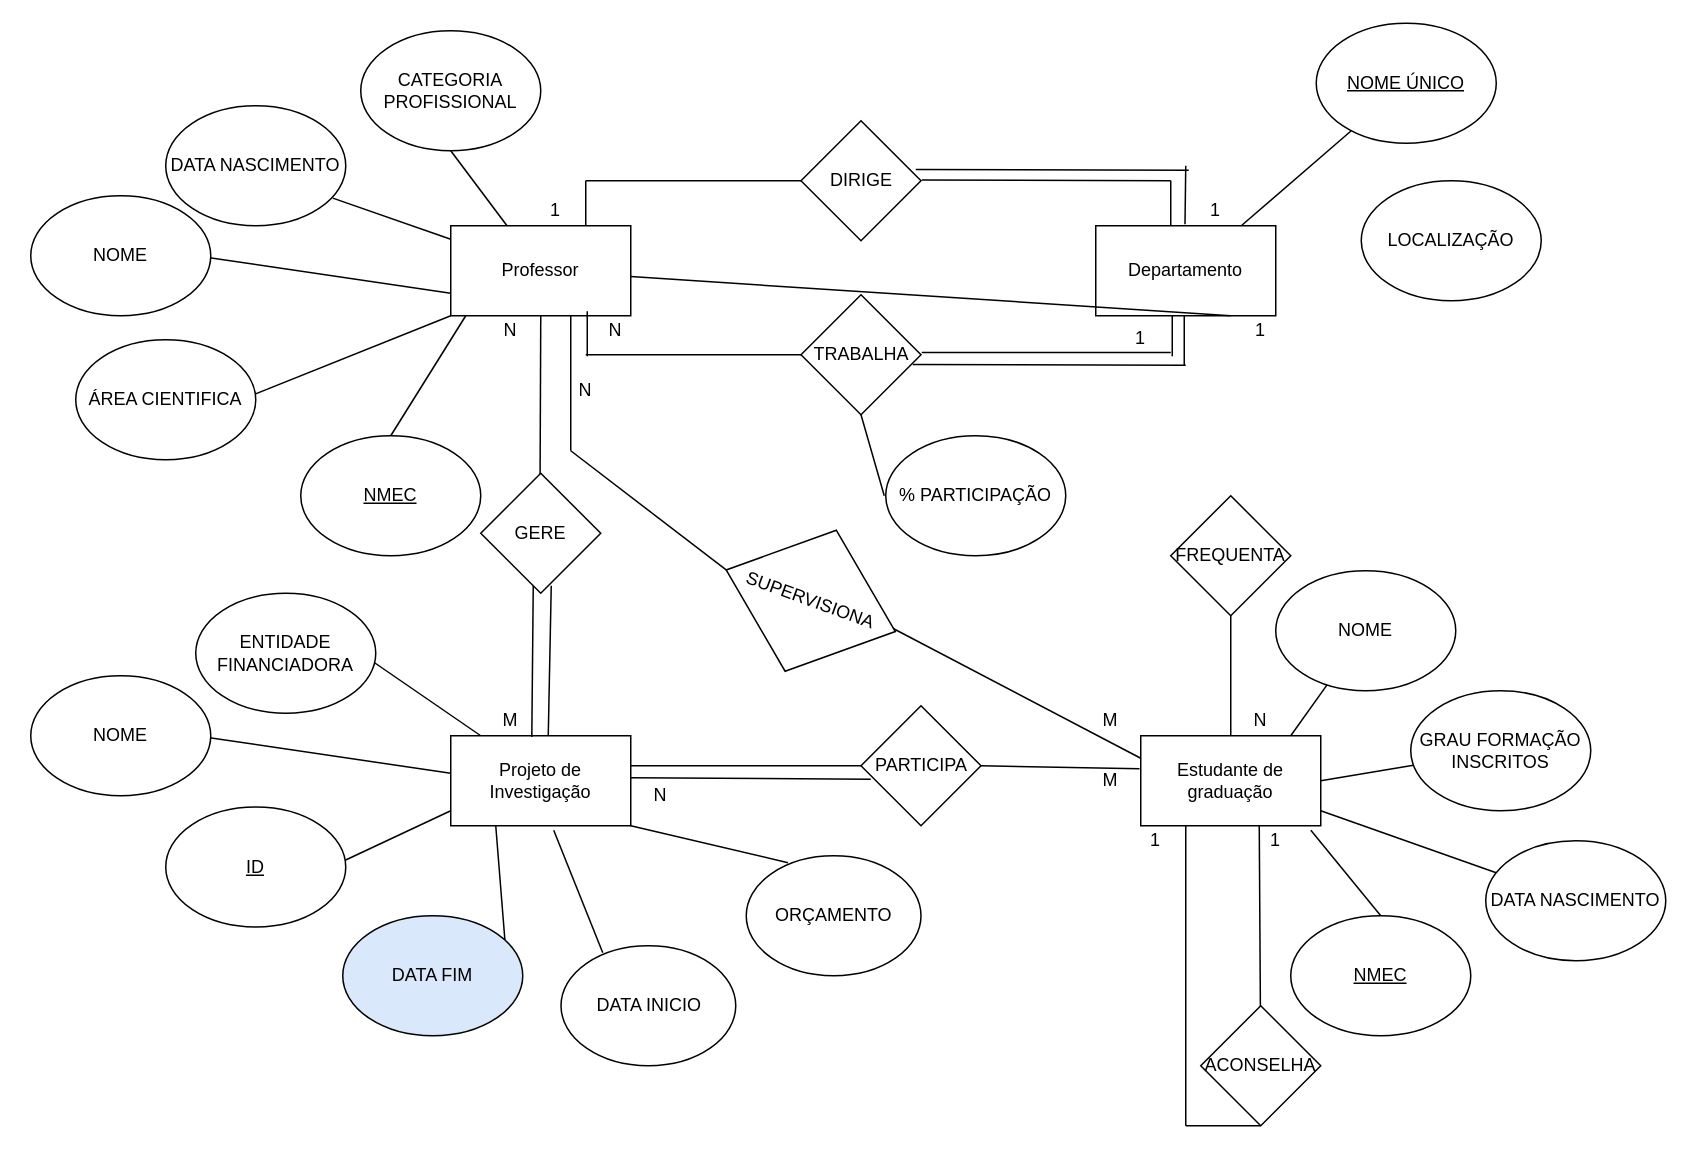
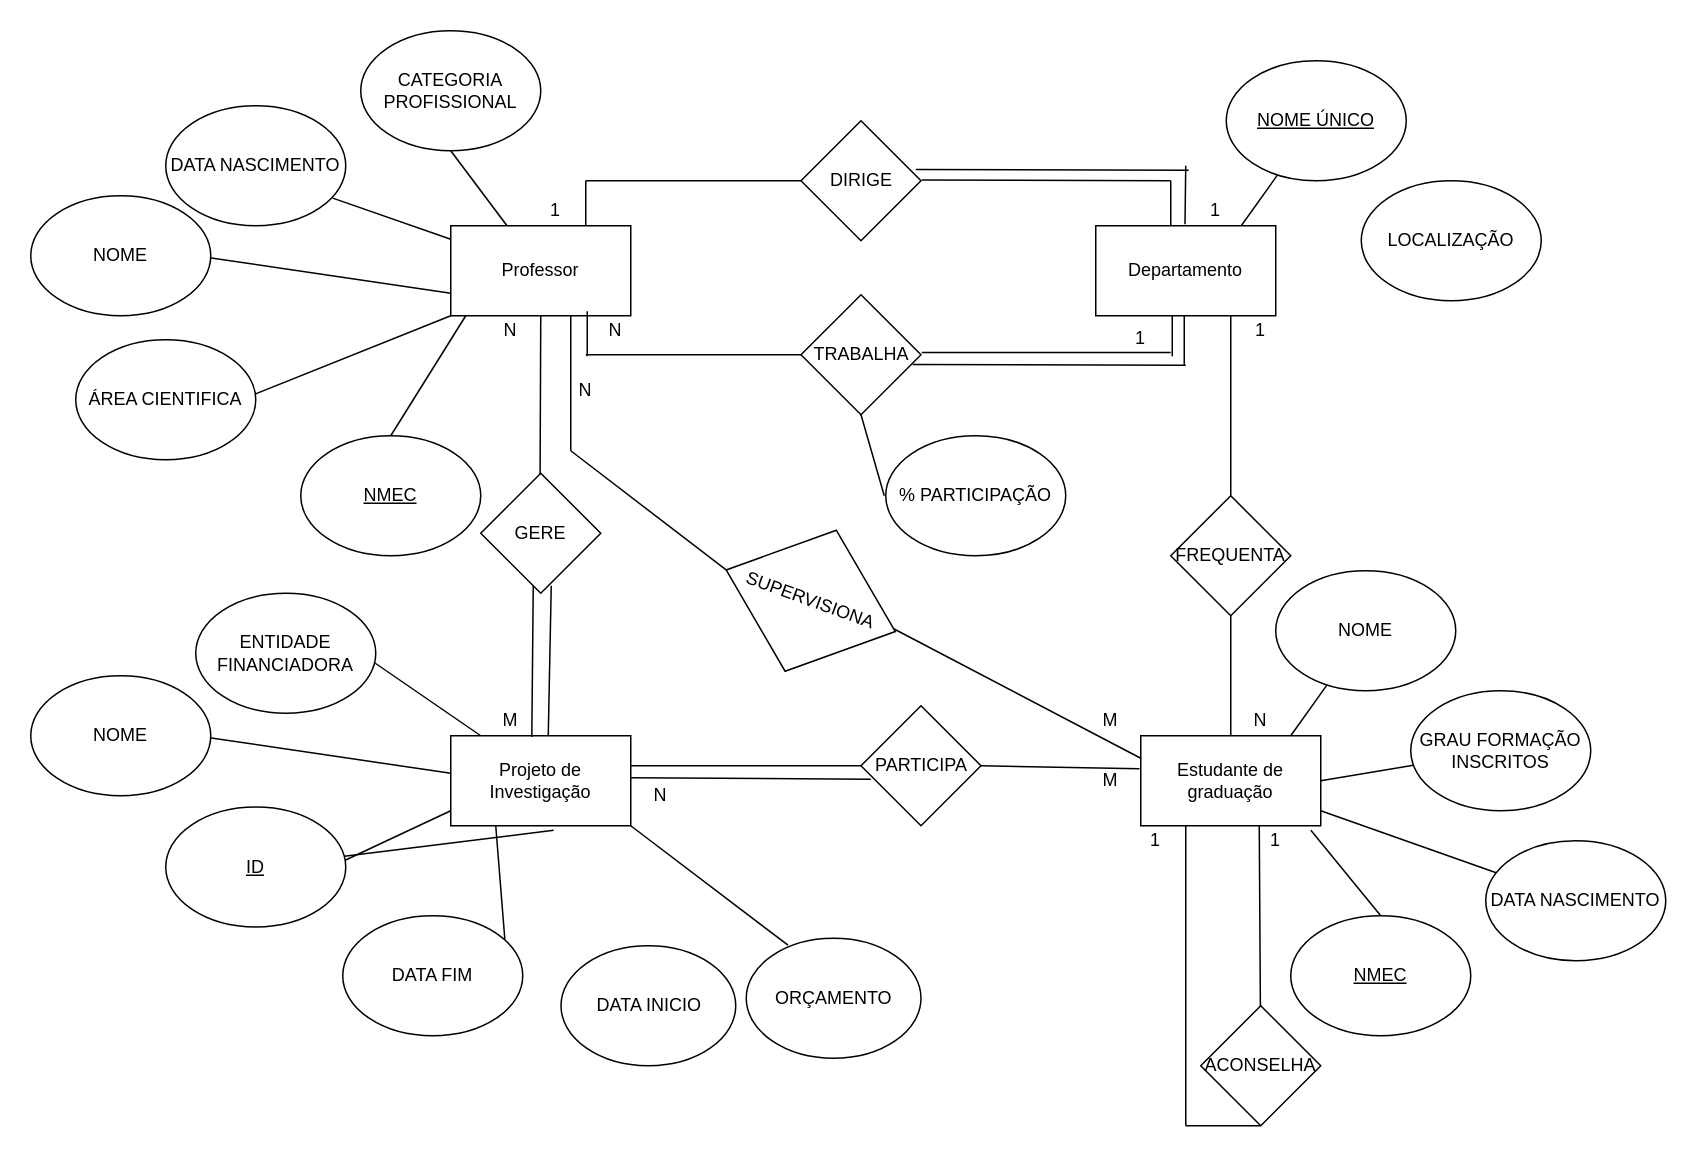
node "NOME ÚNICO": moved (1406, 83) -> (1316, 121)
edge "Professor" -- "Departamento": now "FREQUENTA" -- "Departamento"
edge "Projeto de Investigação" -- "DATA INICIO": now "Projeto de Investigação" -- "ID"
node "ORÇAMENTO": moved (834, 916) -> (834, 998)
node "DATA FIM": fillcolor #dae8fc -> #ffffff
